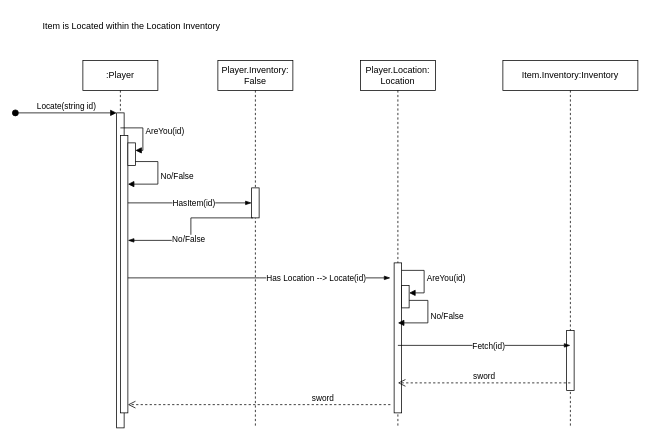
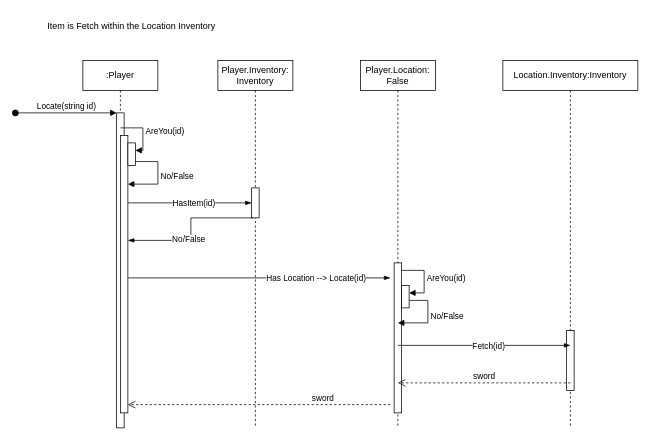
node "Item is Located within the Location Inventory": label "Item is Located within the Location Inventory" -> "Item is Fetch within the Location Inventory"
node "Player.Inventory: False": label "Player.Inventory: False" -> "Player.Inventory: Inventory"
node "Player.Location: Location": label "Player.Location: Location" -> "Player.Location: False"
node "Item.Inventory:Inventory": label "Item.Inventory:Inventory" -> "Location.Inventory:Inventory"
